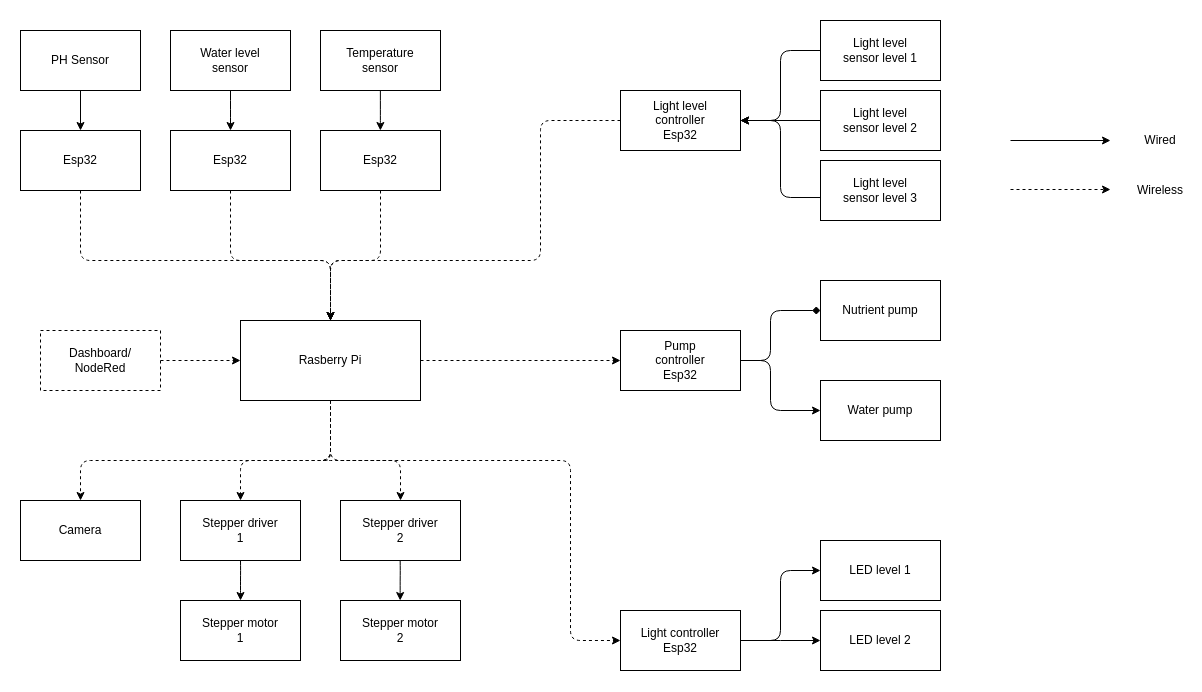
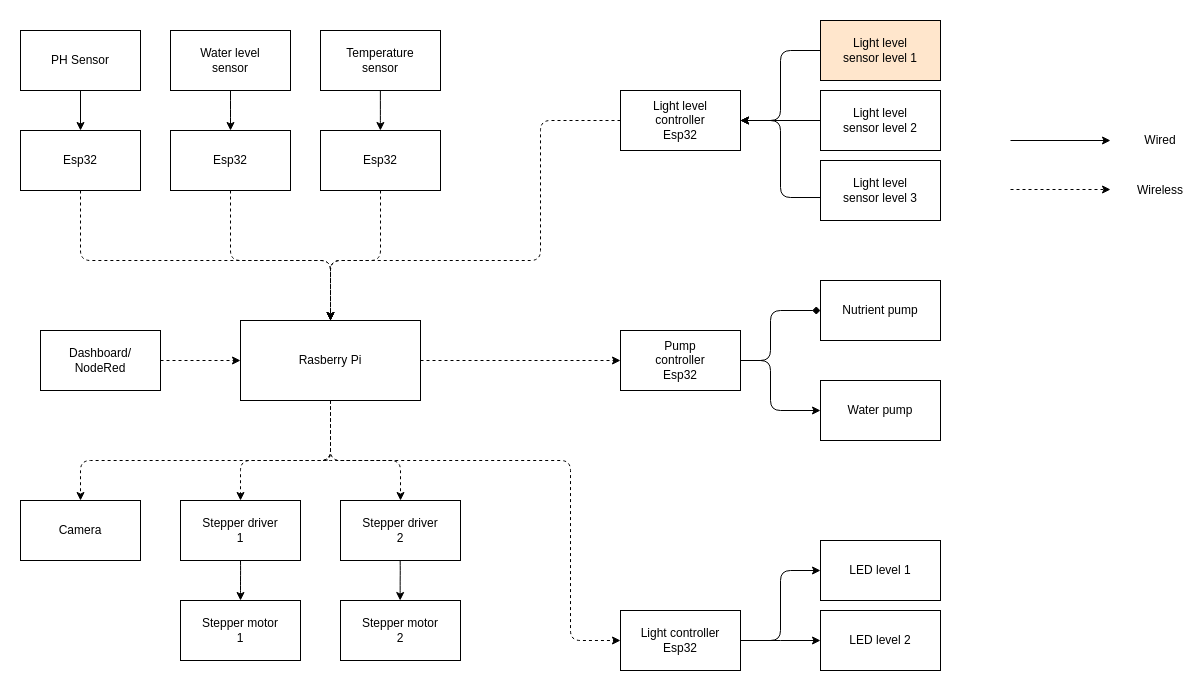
node "Light level sensor level 1": fillcolor #ffffff -> #ffe6cc
node "Dashboard/ NodeRed": style dashed -> solid
